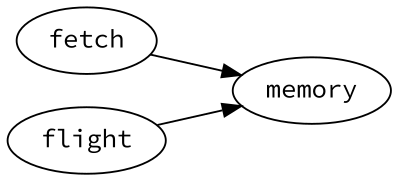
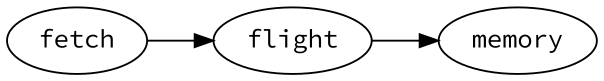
edge "fetch" -> "memory": now "fetch" -> "flight"
